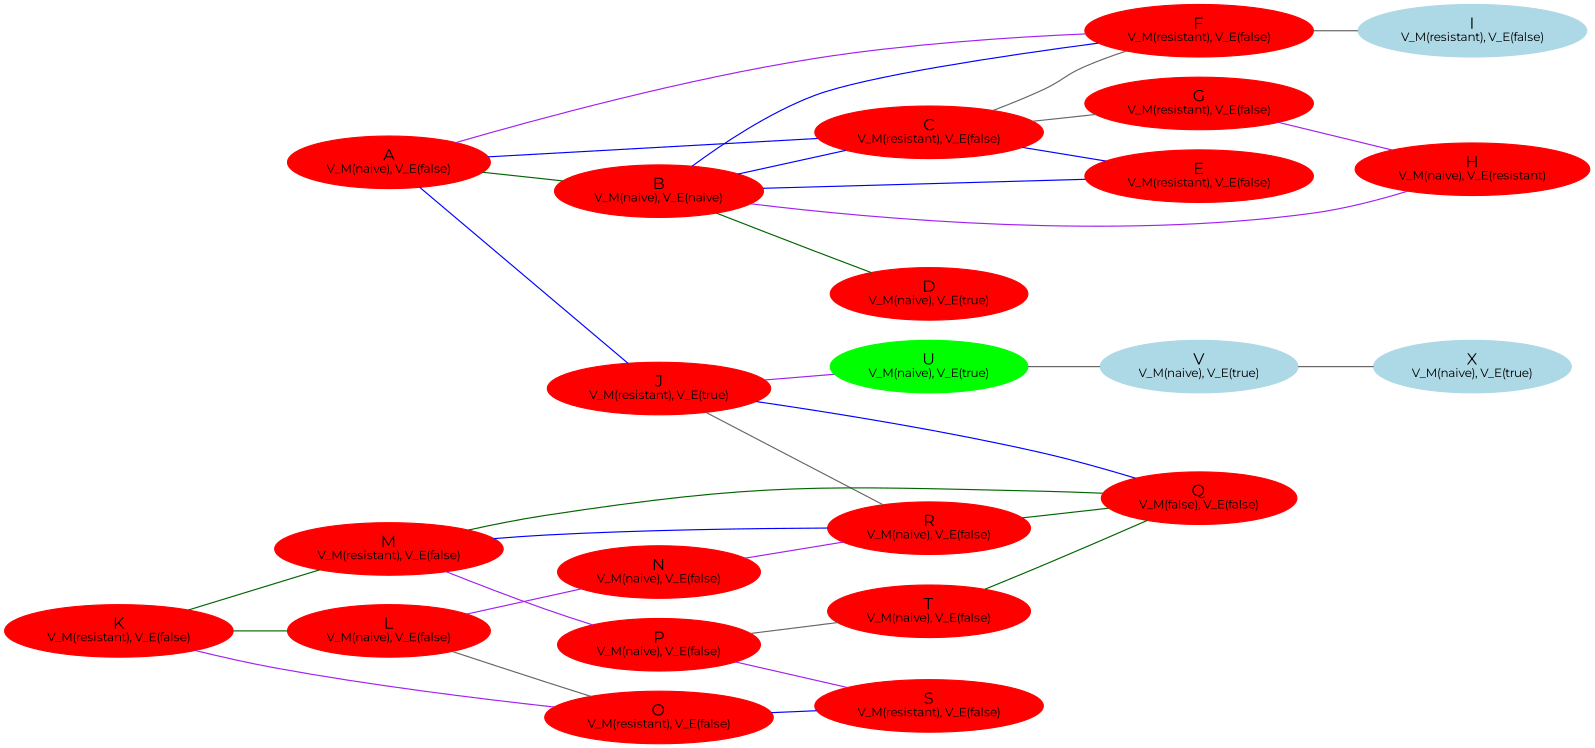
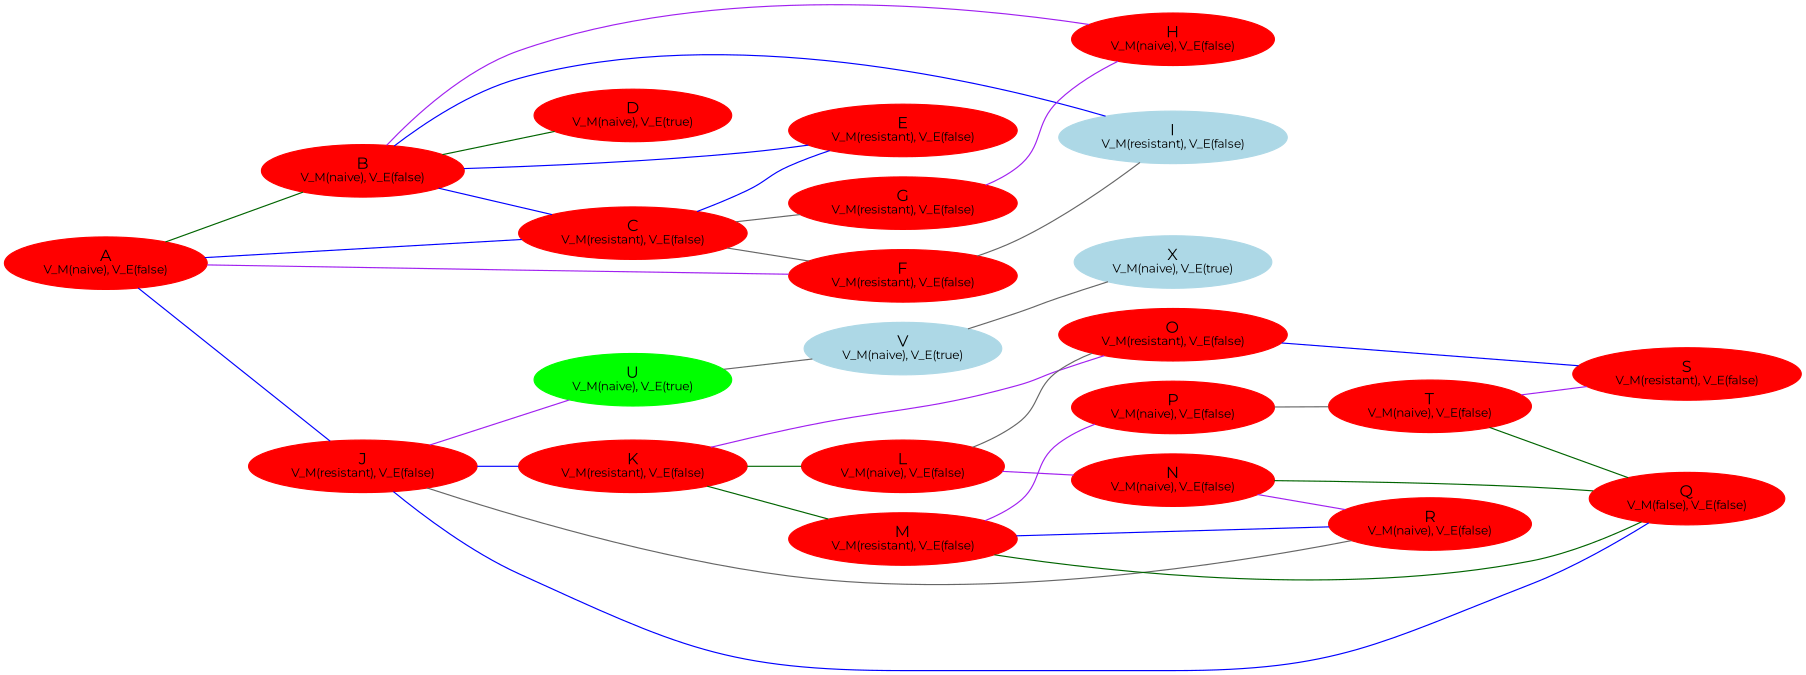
edge "F" -- "B": now "I" -- "B"
node "H": text "V_M(naive), V_E(resistant)" -> "V_M(naive), V_E(false)"
node "B": text "V_M(naive), V_E(naive)" -> "V_M(naive), V_E(false)"
node "J": text "V_M(resistant), V_E(true)" -> "V_M(resistant), V_E(false)"
edge "J" -- "K": added
edge "Q" -- "R": now "Q" -- "N"
edge "P" -- "S": now "T" -- "S"
